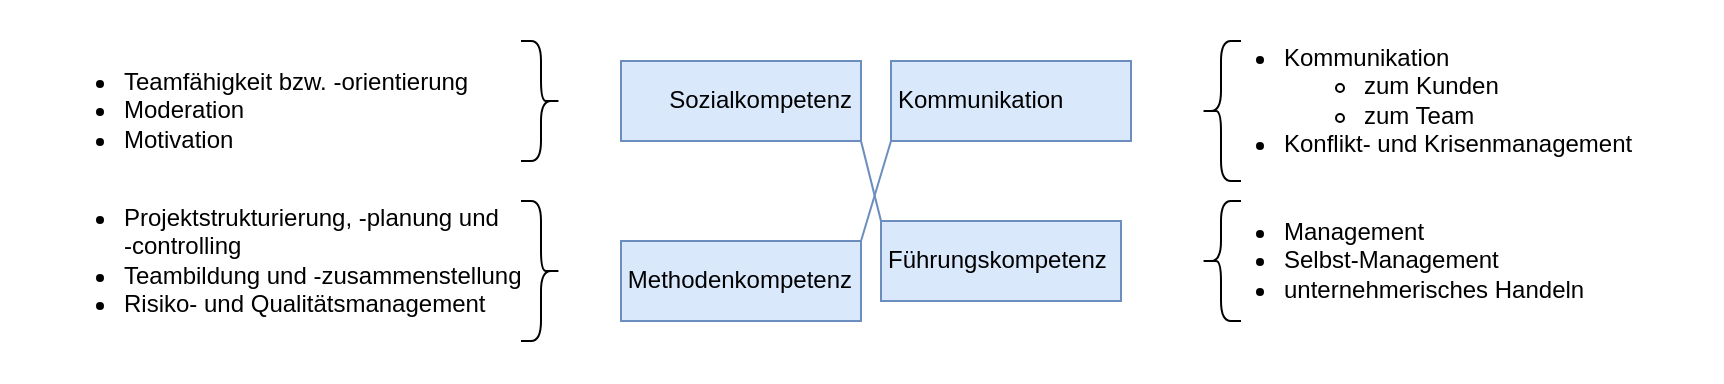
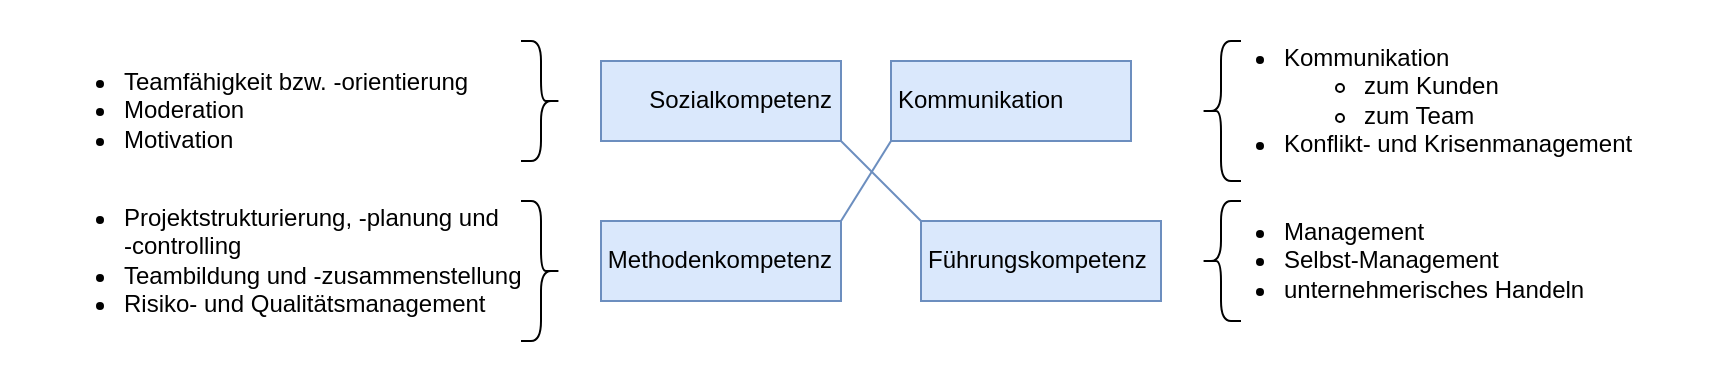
node "Sozialkompetenz": moved (741, 101) -> (721, 101)
node "Führungskompetenz": moved (1001, 261) -> (1041, 261)
node "Methodenkompetenz": moved (741, 281) -> (721, 261)
